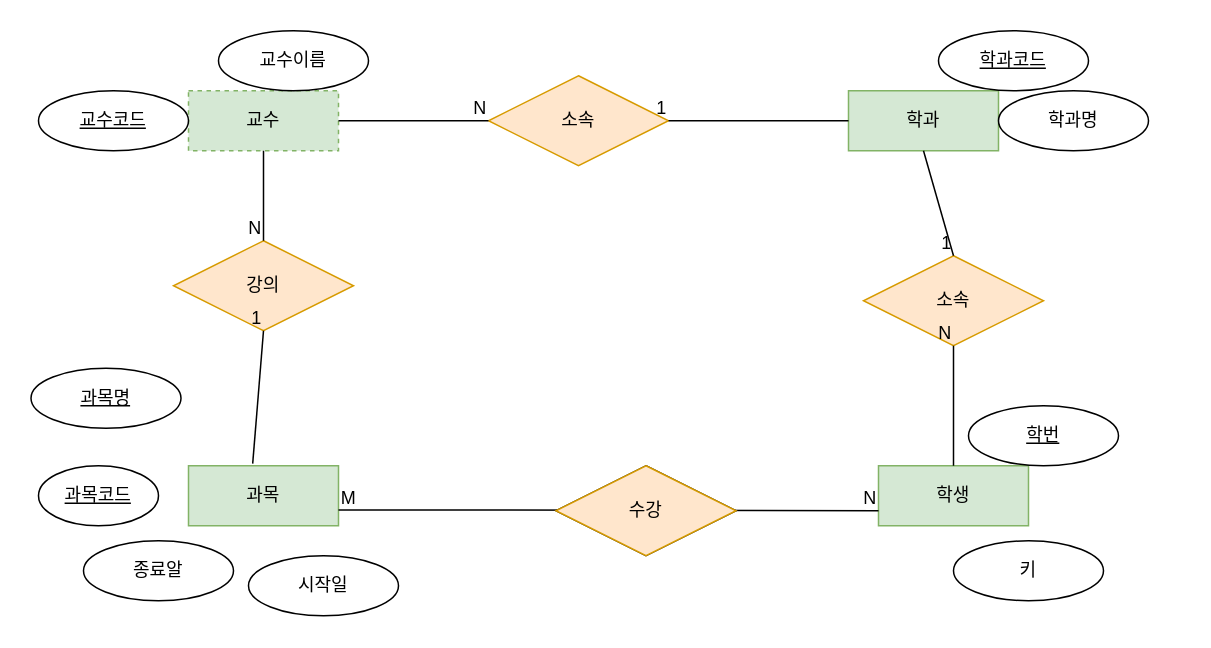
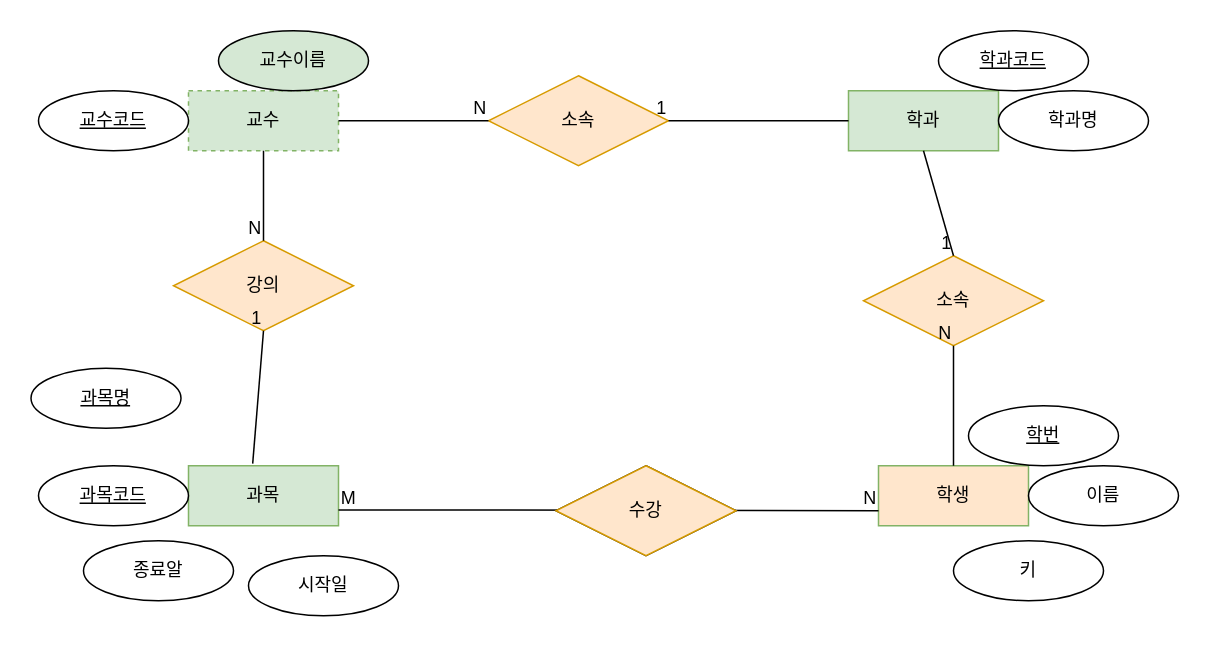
node "교수이름": fillcolor #ffffff -> #d5e8d4
node "과목코드": size 120x60 -> 150x60
node "학생": fillcolor #d5e8d4 -> #ffe6cc
node "이름": added
